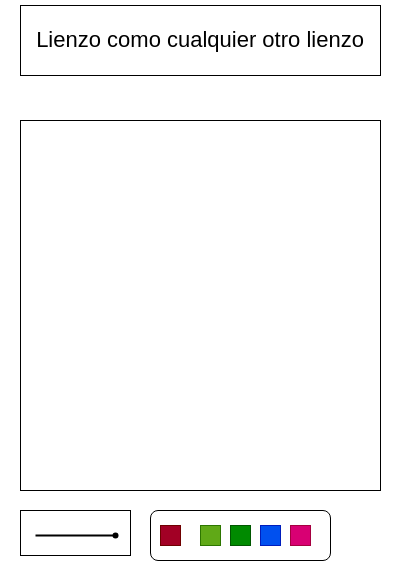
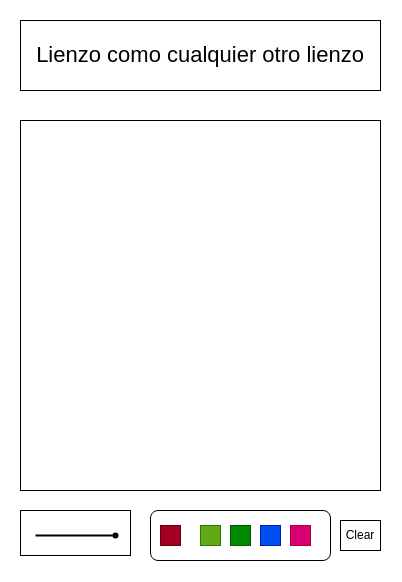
node "Lienzo como cualquier otro lienzo": moved (201, 41) -> (201, 56)
node "Clear": added
